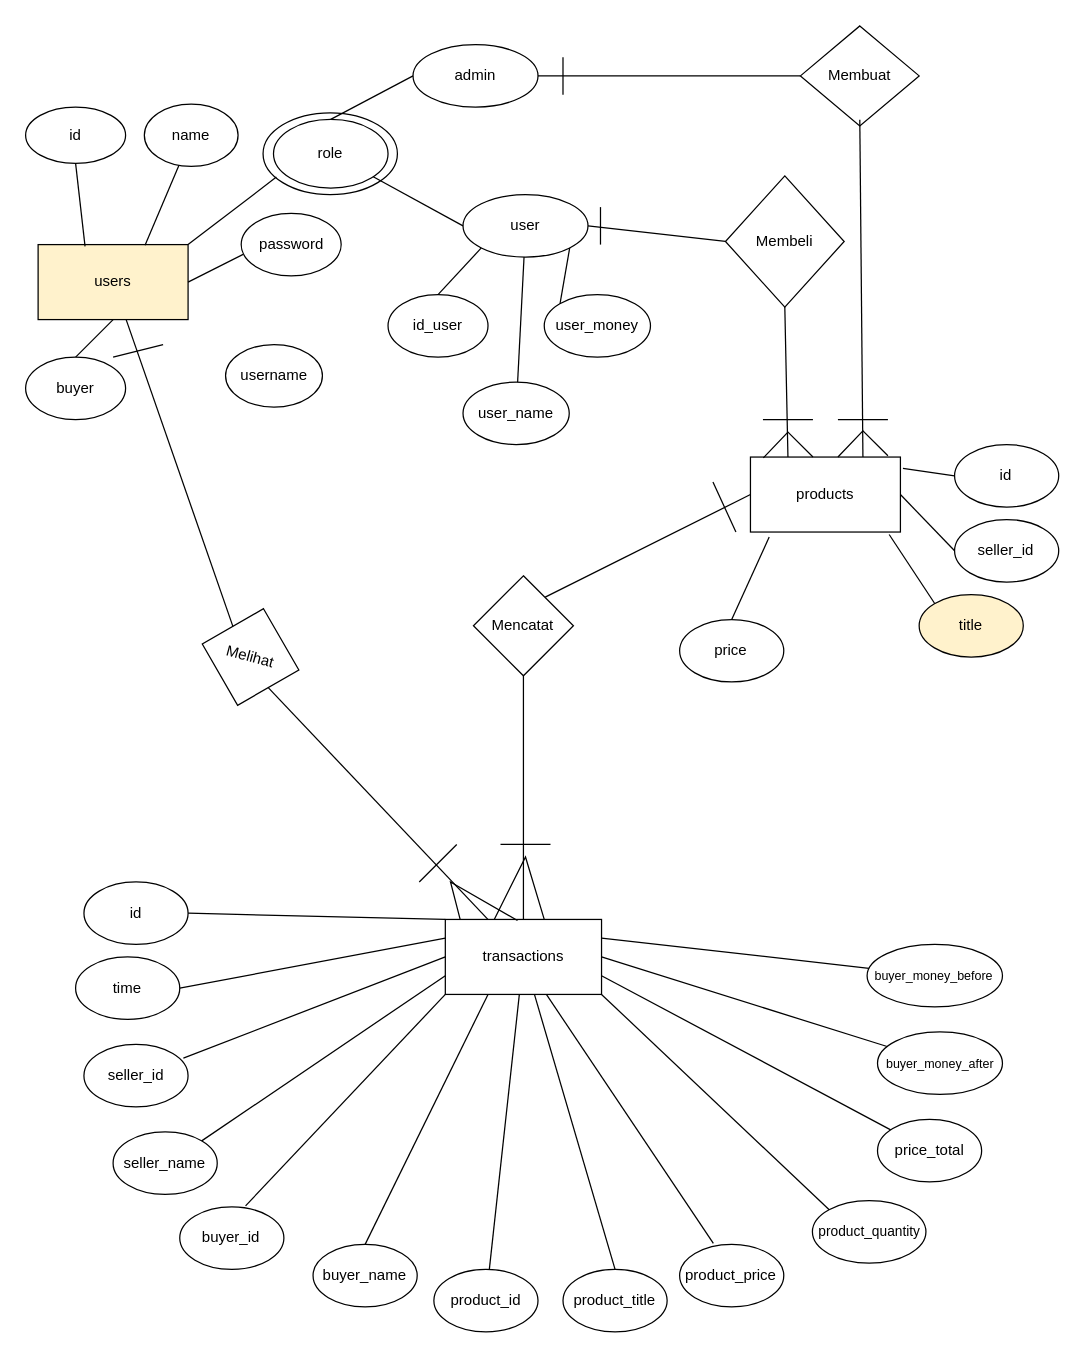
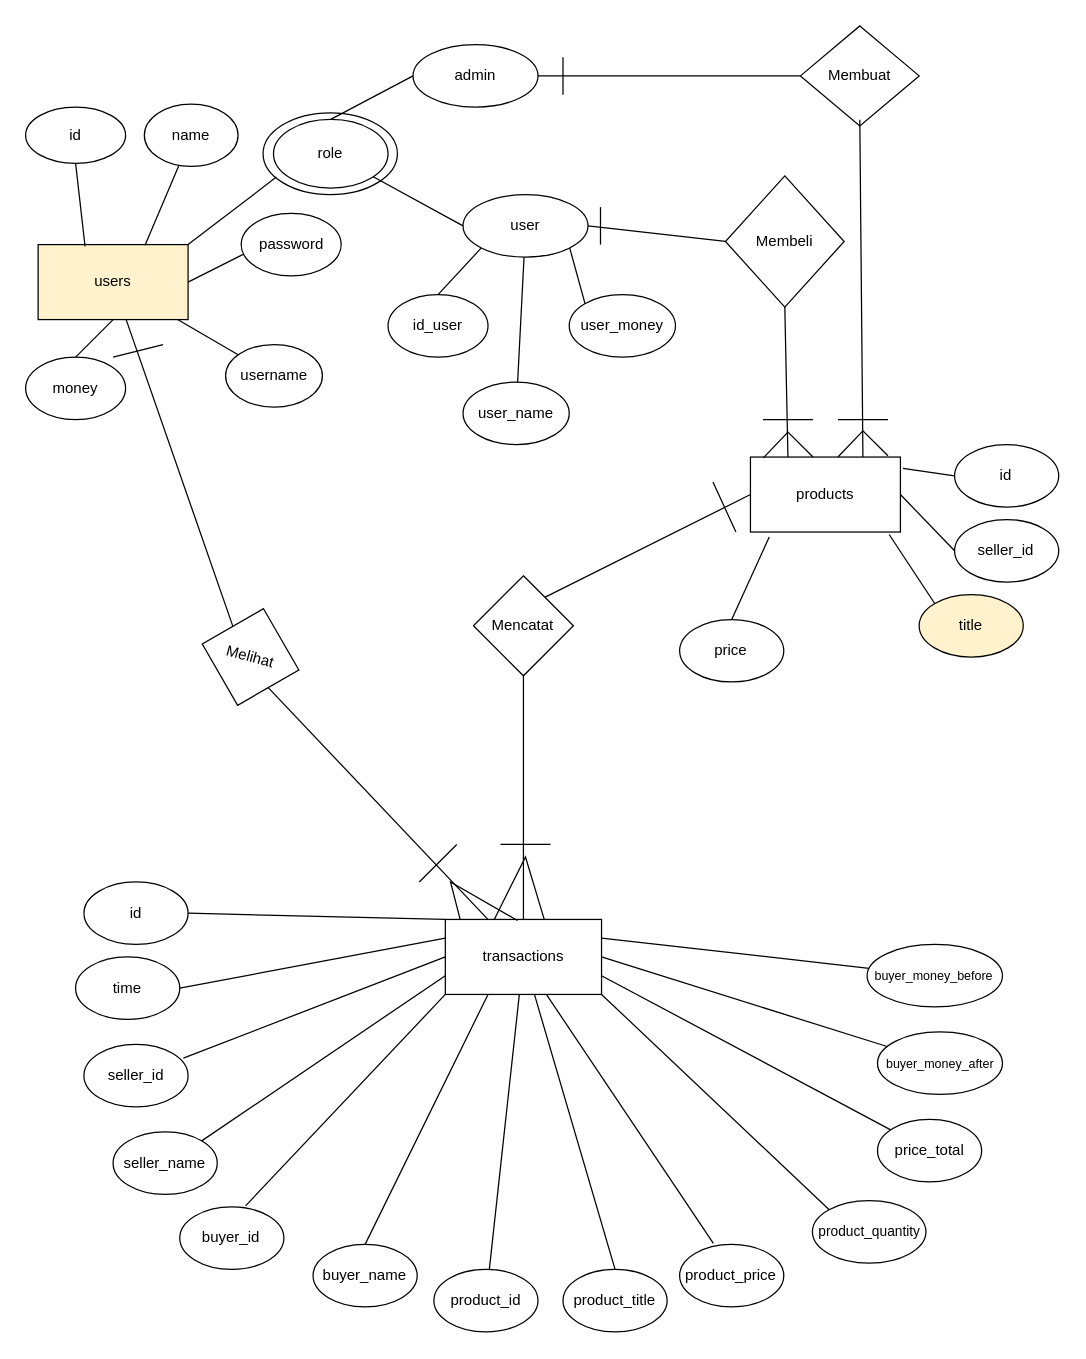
node "user_money": moved (598, 326) -> (623, 326)
edge "users" -- "username": added
node "buyer": label "buyer" -> "money"
